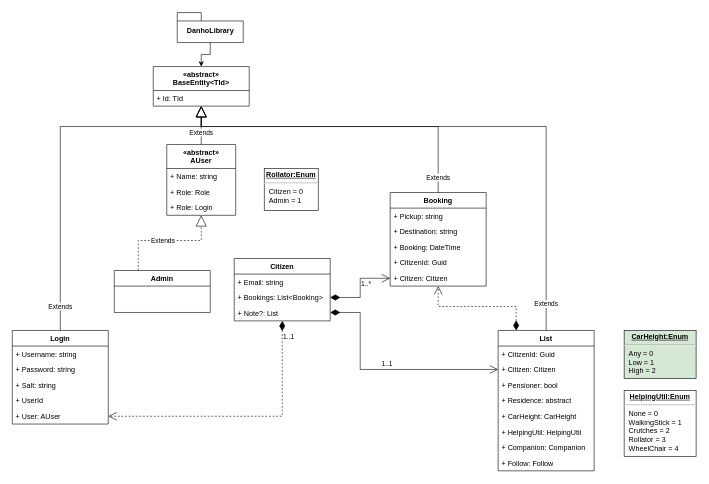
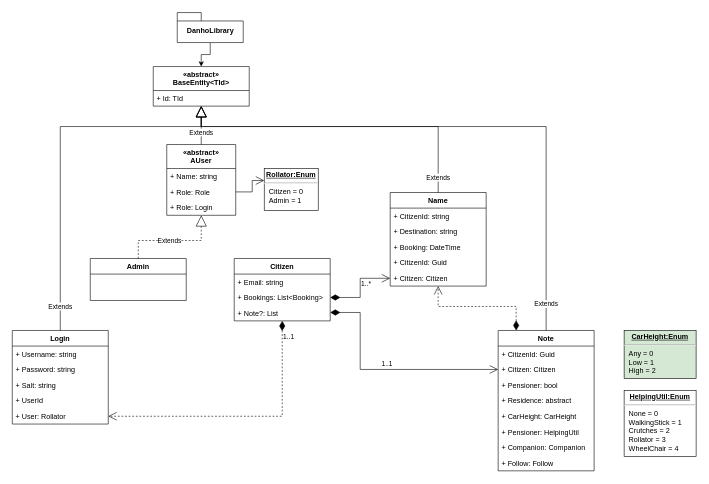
edge "+ Role: Role" -> "Rollator:Enum Citizen = 0 Admin = 1": added
node "Booking": label "Booking" -> "Name"
node "+ Pickup: string": label "+ Pickup: string" -> "+ CitizenId: string"
node "Admin": moved (162, 291) -> (138, 279)
node "List": label "List" -> "Note"
node "+ User: AUser": label "+ User: AUser" -> "+ User: Rollator"
node "+ HelpingUtil: HelpingUtil": label "+ HelpingUtil: HelpingUtil" -> "+ Pensioner: HelpingUtil"
